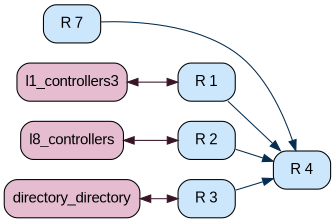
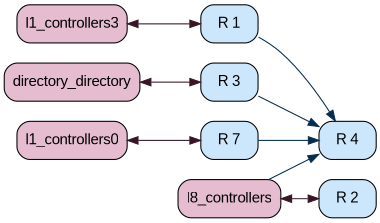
node "l1_controllers0": added
edge "R 2" -- "R 4": now "l8_controllers" -- "R 4"
